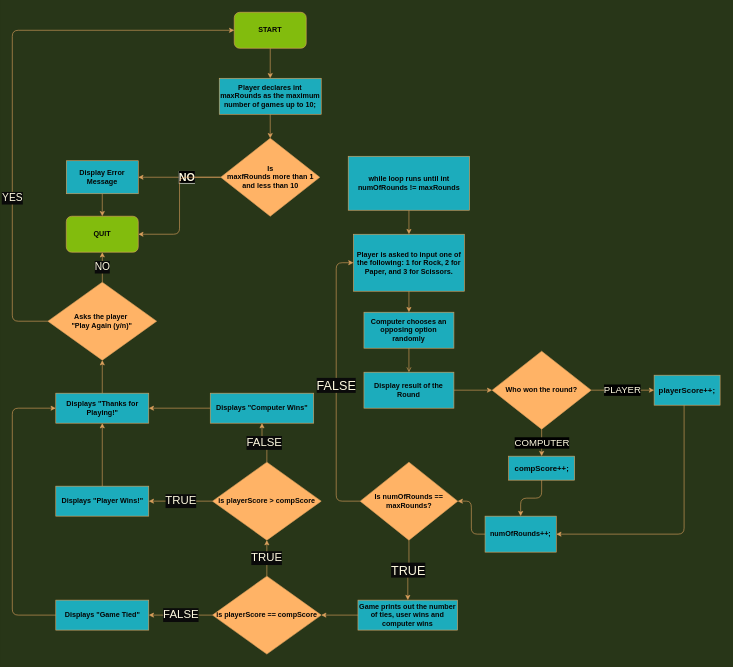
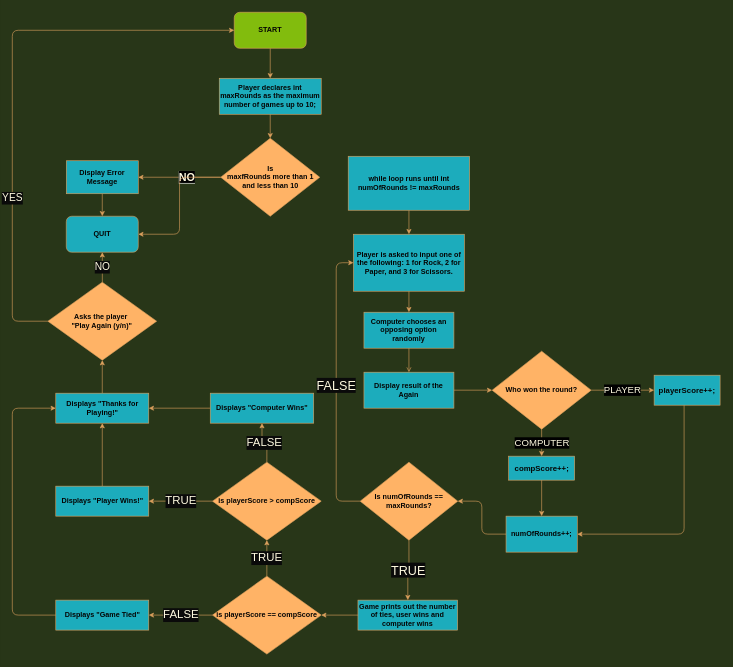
node "QUIT": fillcolor #82bc0d -> #1cacbc
node "Display result of the Round": label "Display result of the Round" -> "Display result of the Again"
node "numOfRounds++;": moved (521, 534) -> (542, 534)
